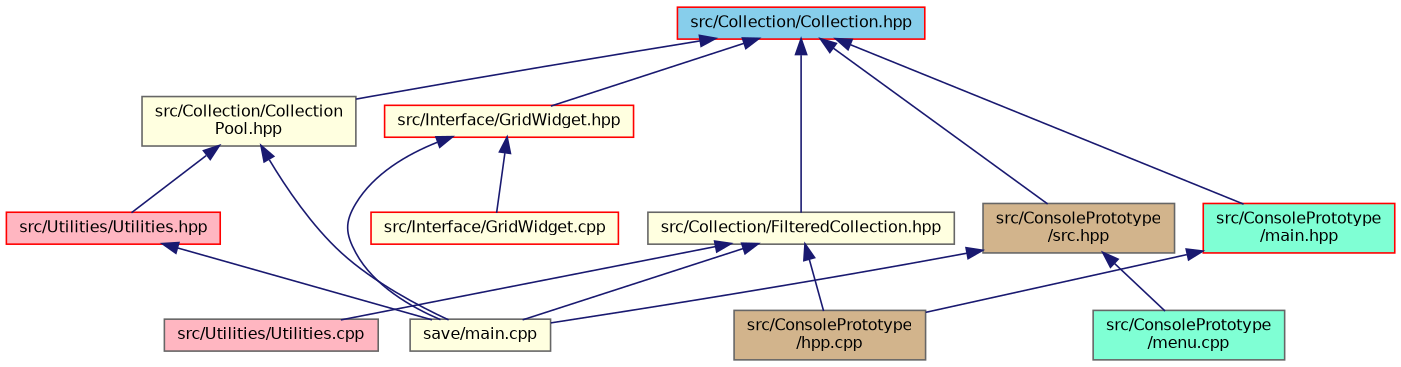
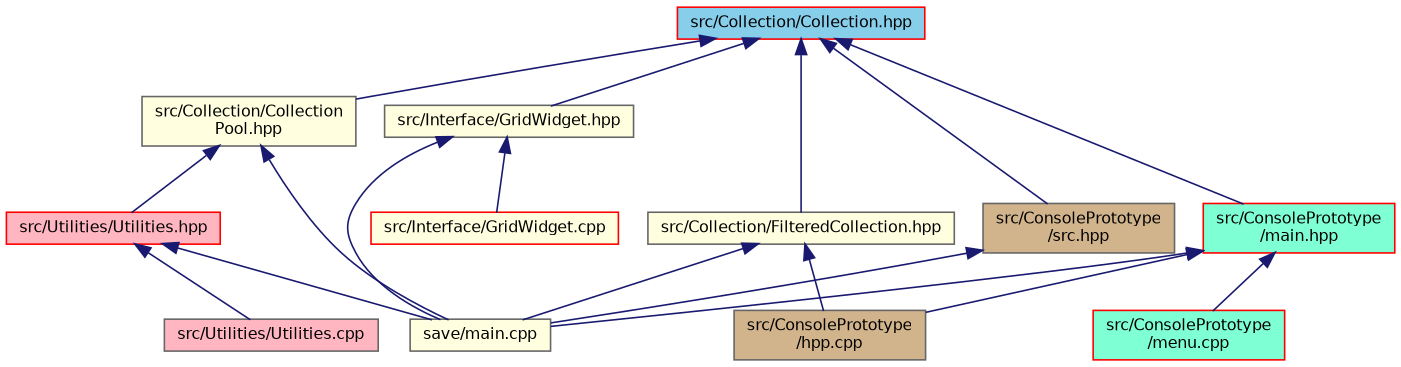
node "src/Interface/GridWidget.hpp": color red -> gray40
edge "src/Utilities/Utilities.cpp" -> "src/Collection/FilteredCollection.hpp": now "src/Utilities/Utilities.cpp" -> "src/Utilities/Utilities.hpp"
edge "src/ConsolePrototype /menu.cpp" -> "src/ConsolePrototype /src.hpp": now "src/ConsolePrototype /menu.cpp" -> "src/ConsolePrototype /main.hpp"
edge "save/main.cpp" -> "src/ConsolePrototype /main.hpp": added
node "src/ConsolePrototype /menu.cpp": color gray40 -> red
